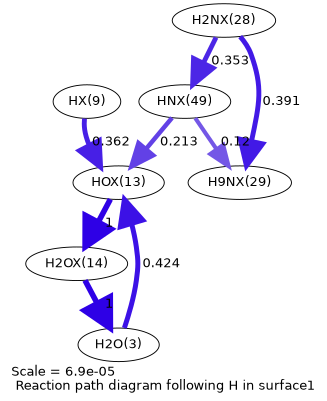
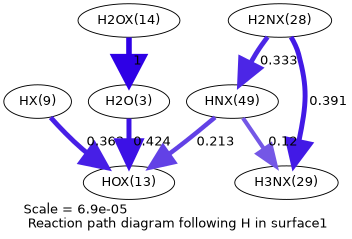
edge "H2NX(28)" -> "HNX(49)": label " 0.353" -> " 0.333"
node "H9NX(29)": label "H9NX(29)" -> "H3NX(29)"
edge "HOX(13)" -> "H2OX(14)": removed, label "1"
